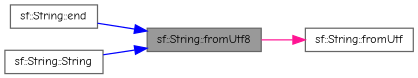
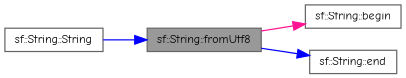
edge "sf::String::end" -> "sf::String::fromUtf8": reversed
node "sf::String::fromUtf": label "sf::String::fromUtf" -> "sf::String::begin"
